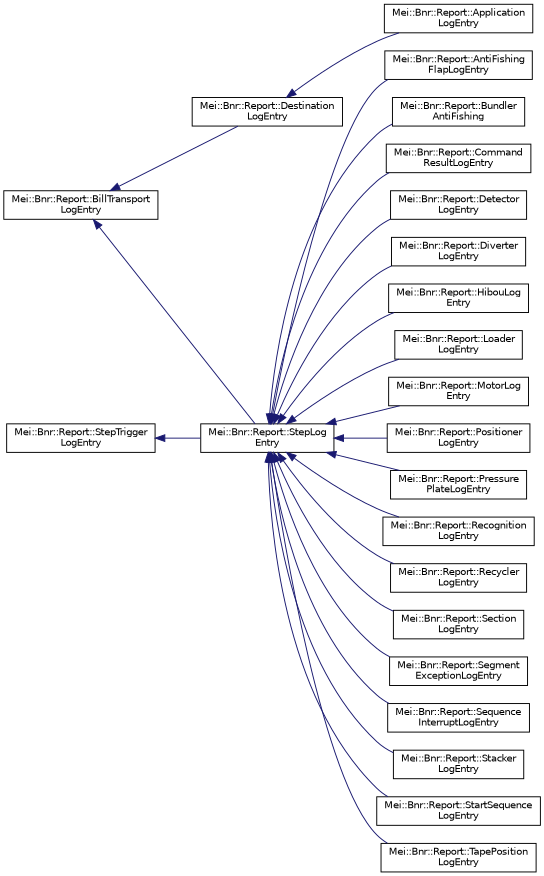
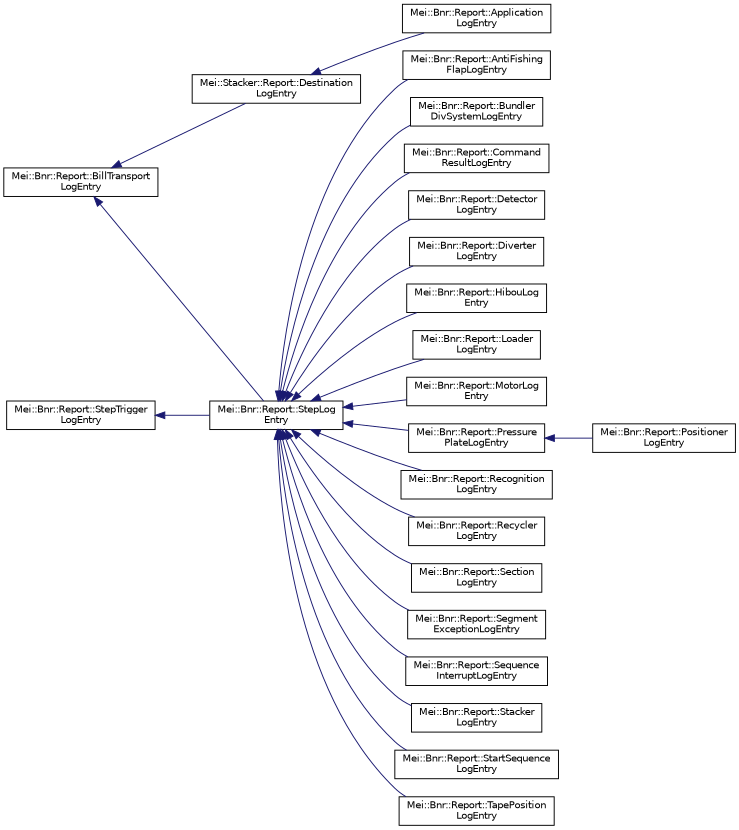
node "Mei::Bnr::Report::Destination LogEntry": label "Mei::Bnr::Report::Destination LogEntry" -> "Mei::Stacker::Report::Destination LogEntry"
node "Mei::Bnr::Report::Bundler AntiFishing": label "Mei::Bnr::Report::Bundler AntiFishing" -> "Mei::Bnr::Report::Bundler DivSystemLogEntry"
edge "Mei::Bnr::Report::Positioner LogEntry" -> "Mei::Bnr::Report::StepLog Entry": now "Mei::Bnr::Report::Positioner LogEntry" -> "Mei::Bnr::Report::Pressure PlateLogEntry"
